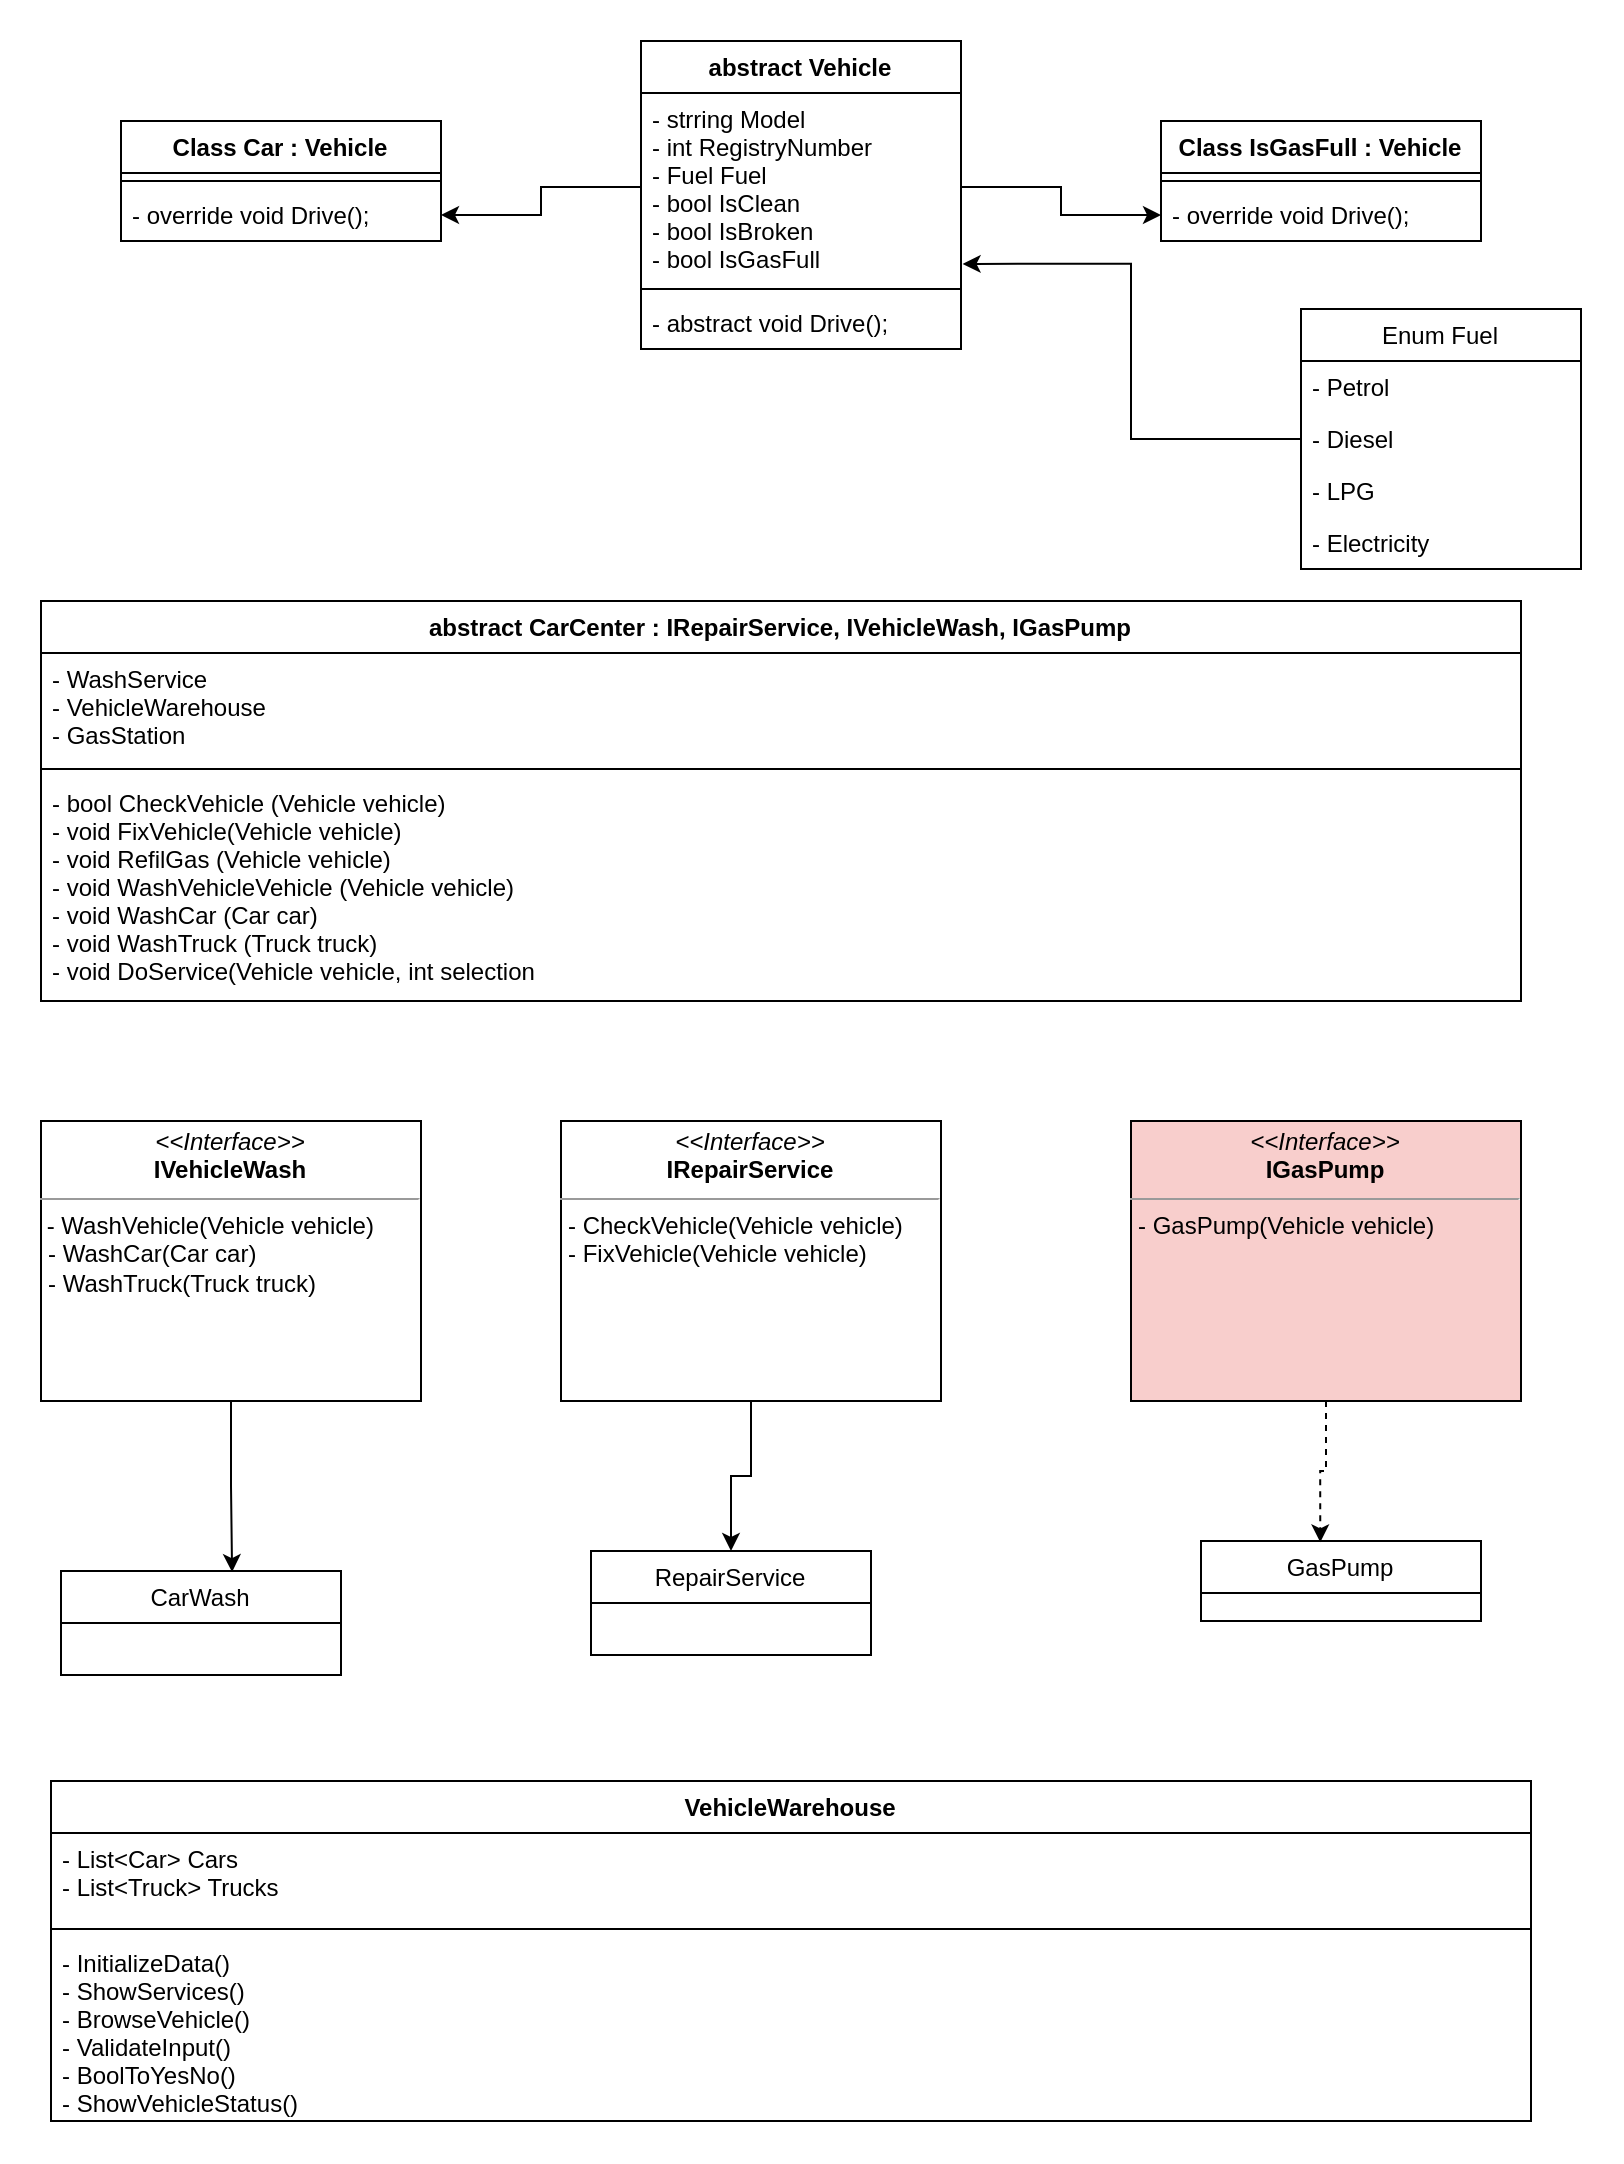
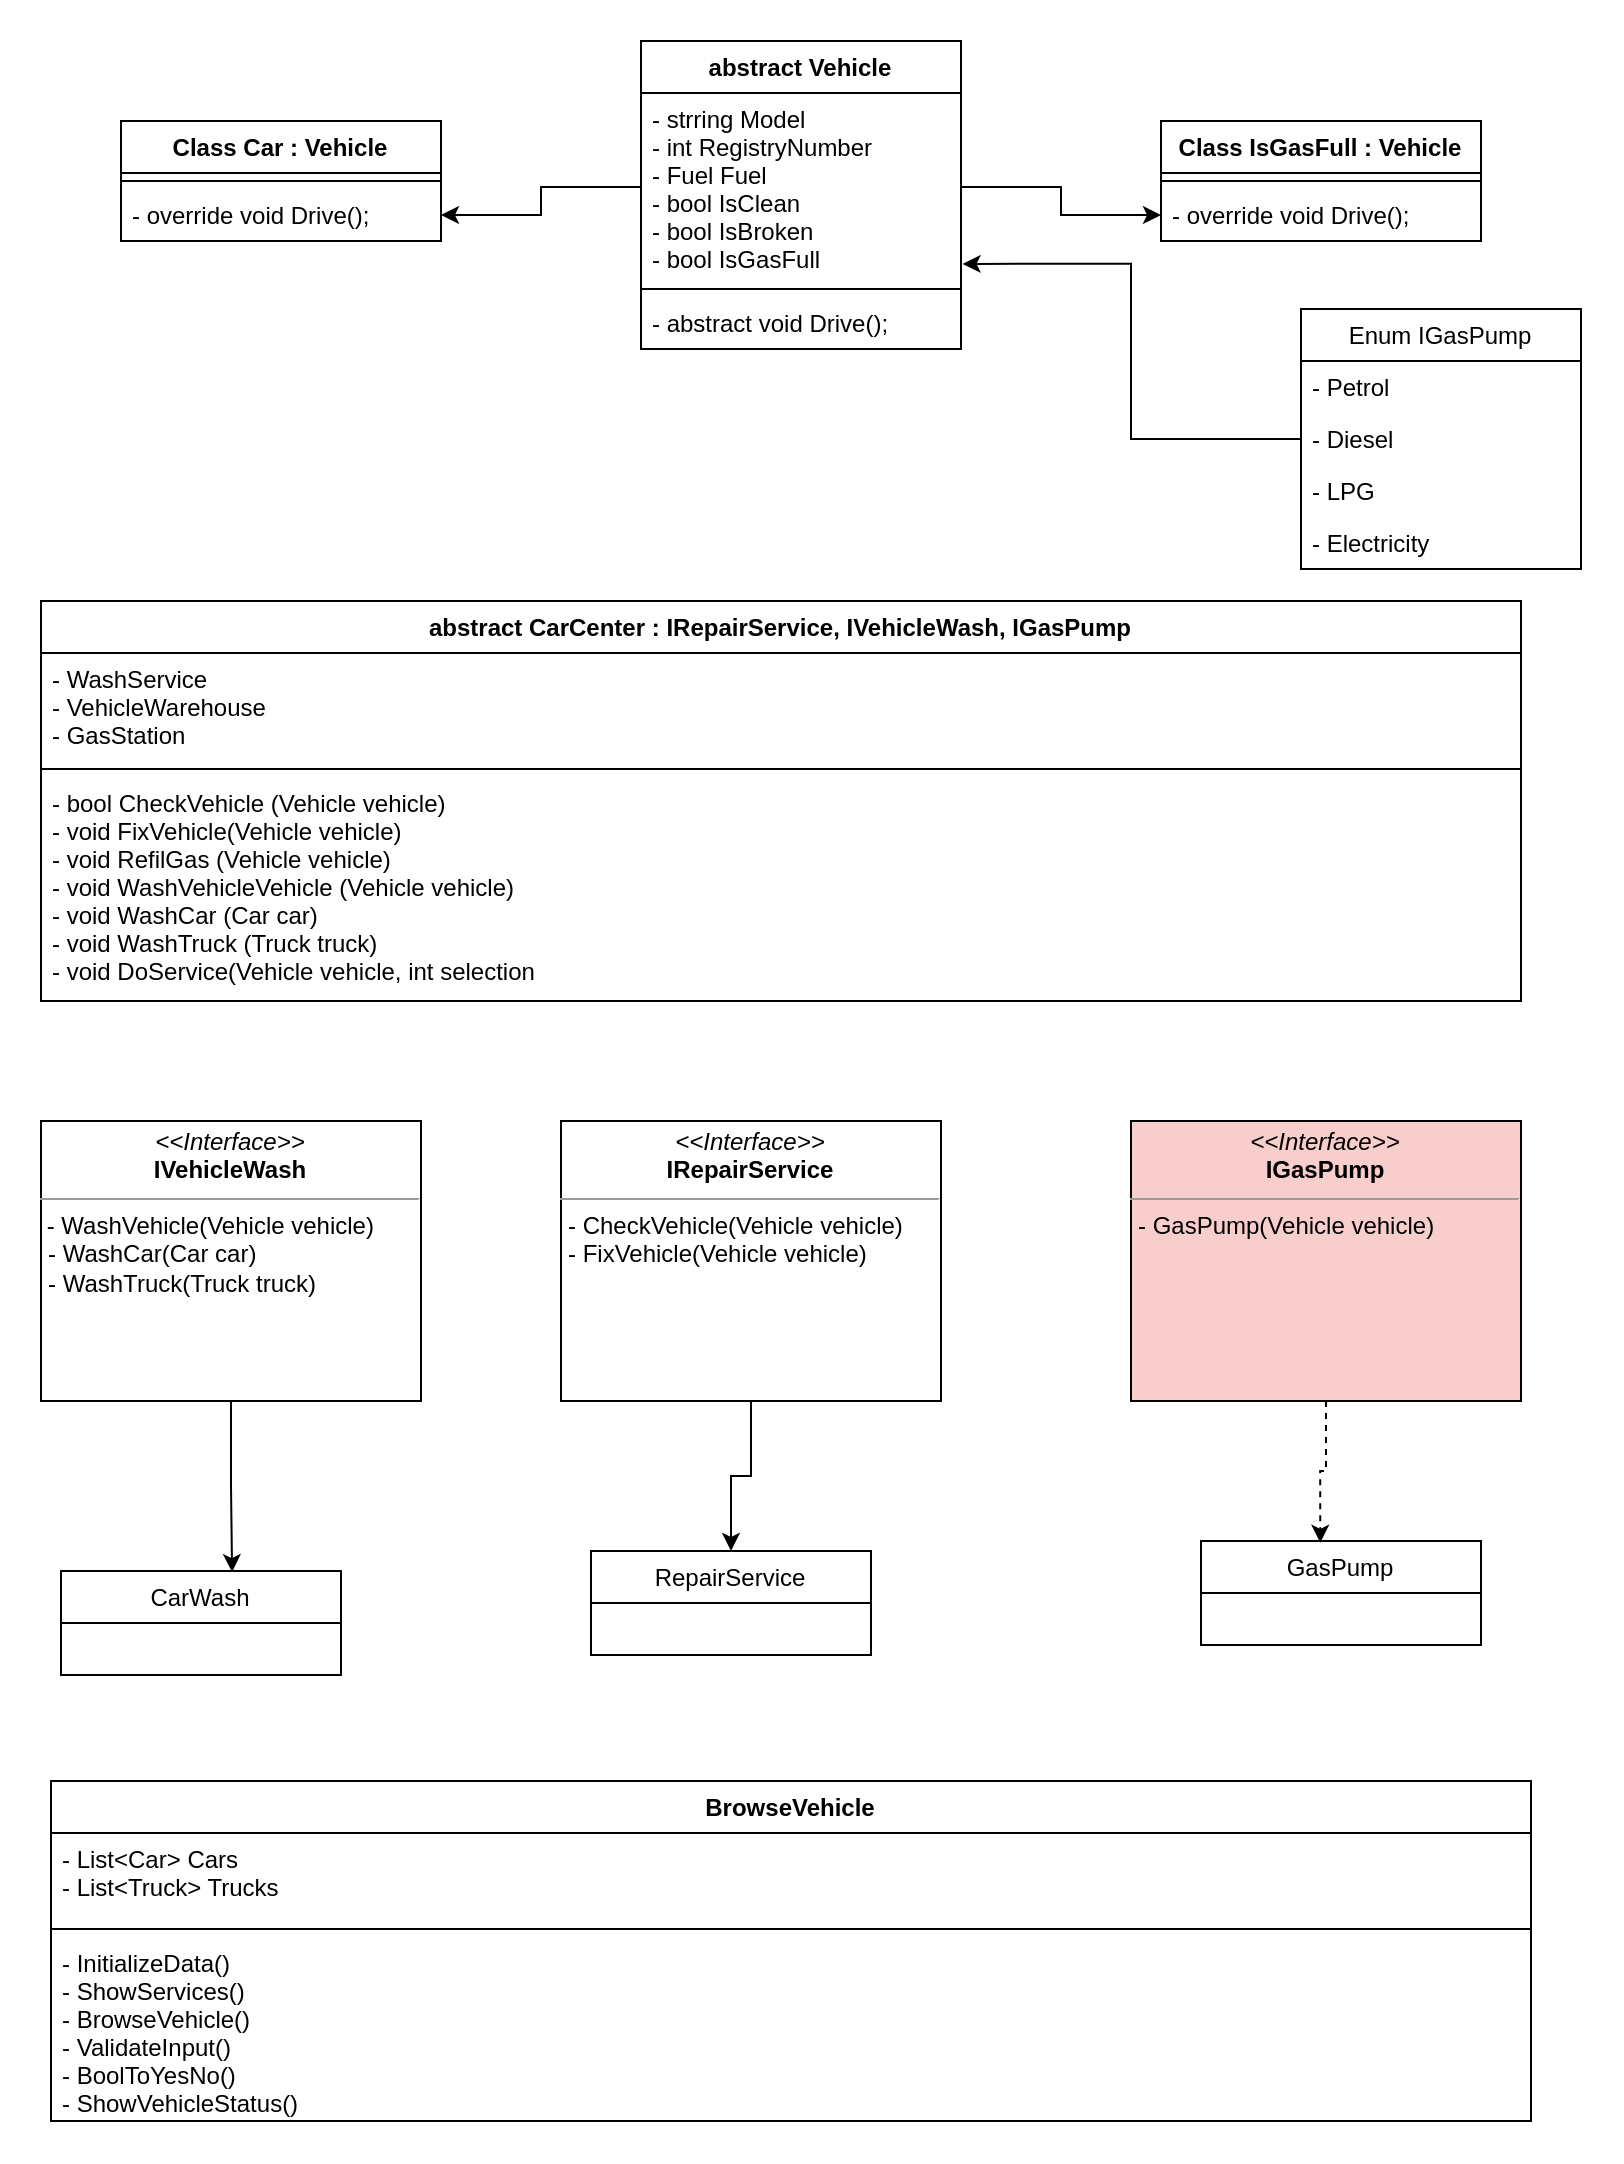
node "Enum Fuel": label "Enum Fuel" -> "Enum IGasPump"
node "GasPump": size 280x80 -> 280x104
node "VehicleWarehouse": label "VehicleWarehouse" -> "BrowseVehicle"
